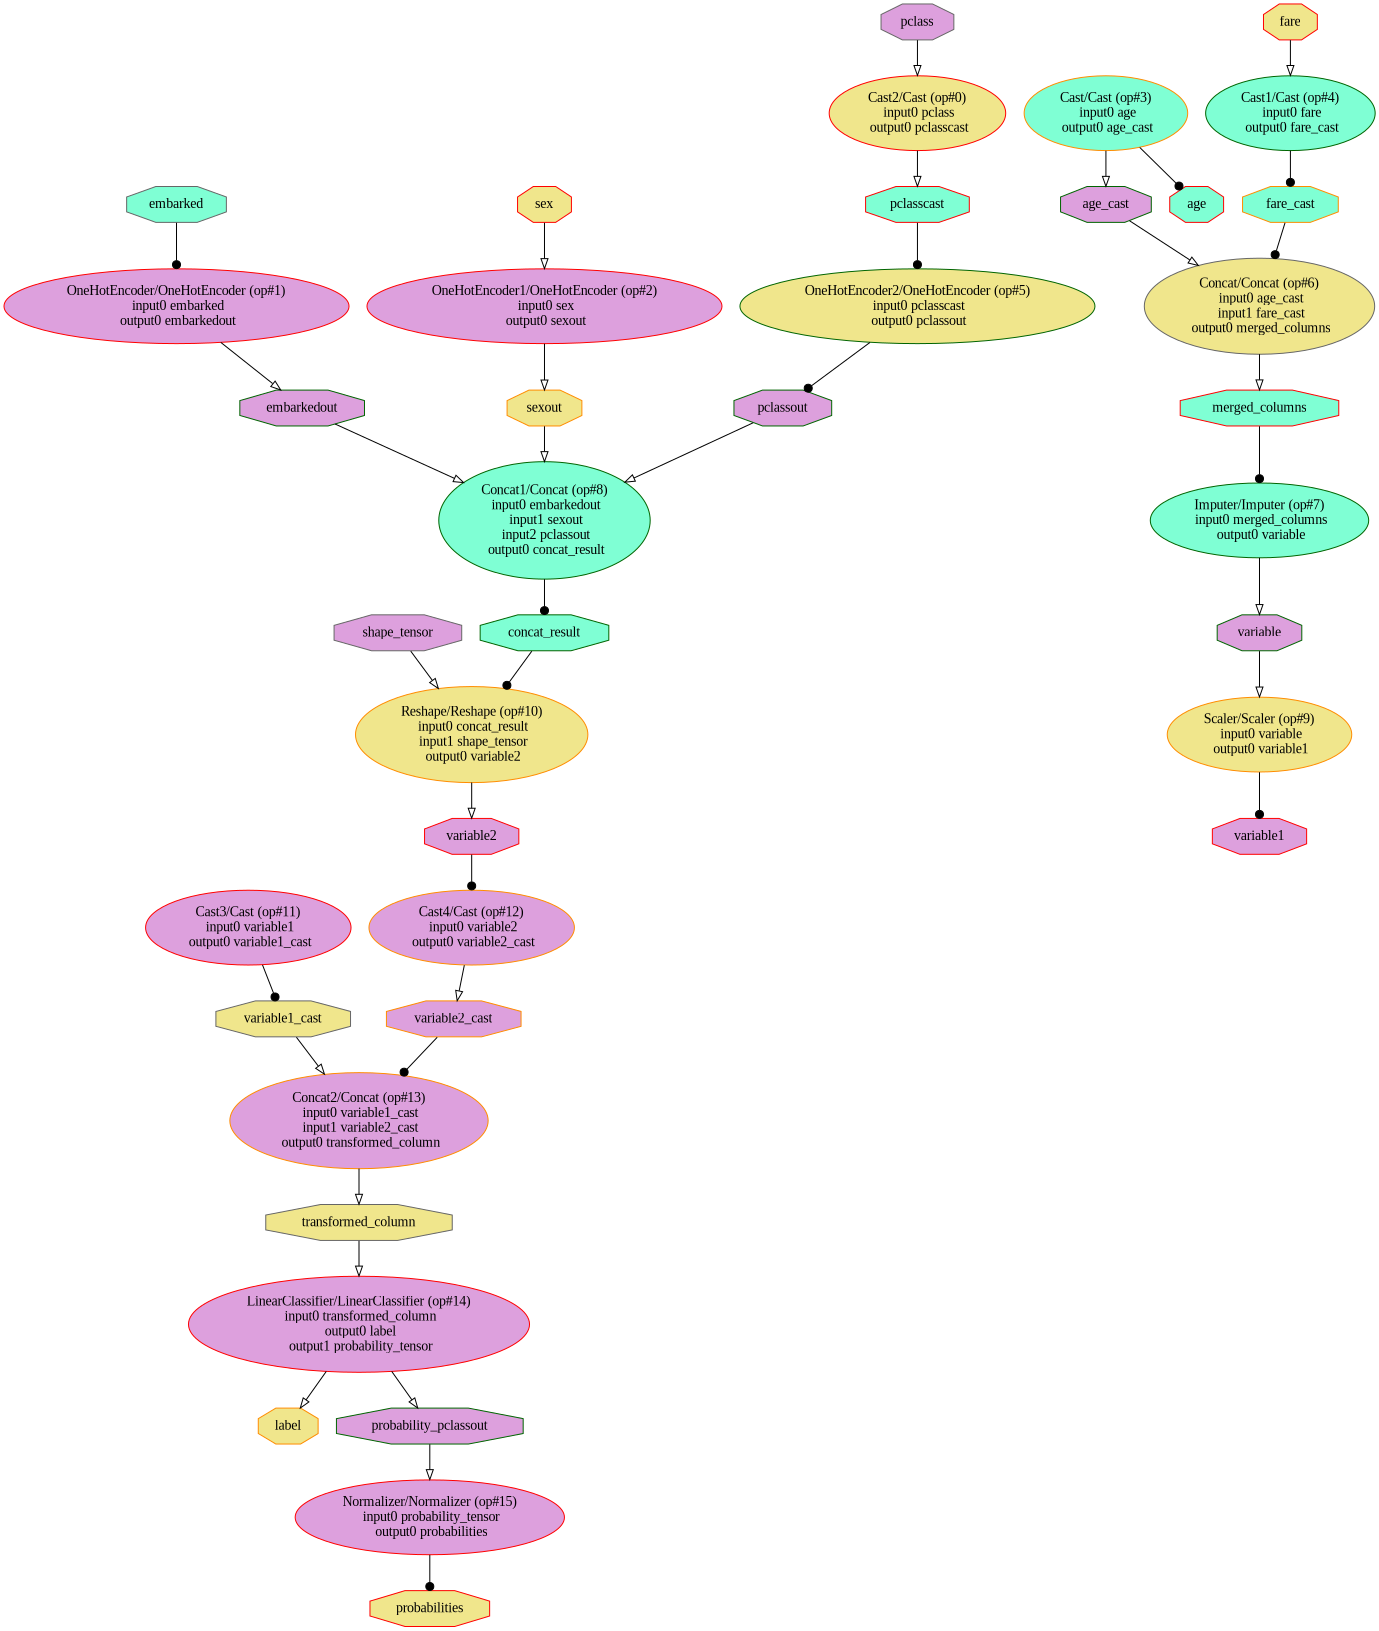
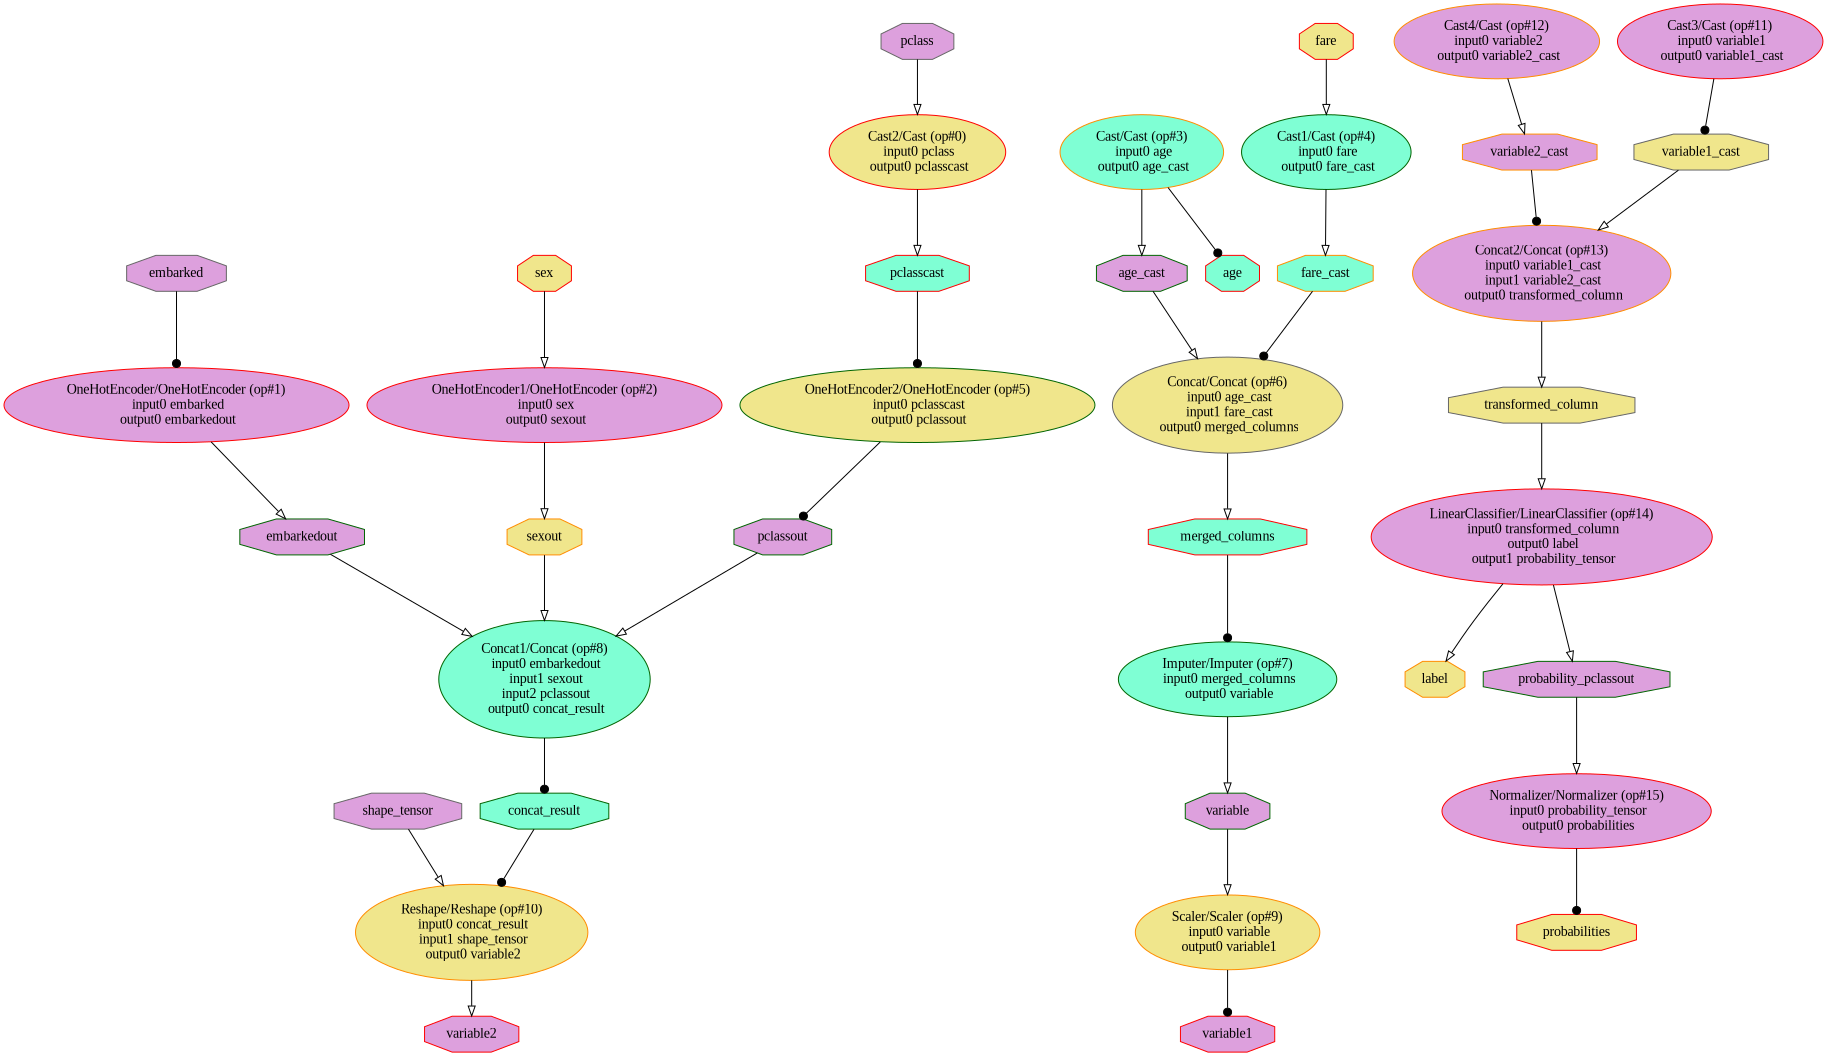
edge "Cast1/Cast (op#4) input0 fare output0 fare_cast" -> "fare_cast": arrowhead dot -> onormal
node "embarked": fillcolor aquamarine -> plum
edge "variable2" -> "Cast4/Cast (op#12) input0 variable2 output0 variable2_cast": removed
